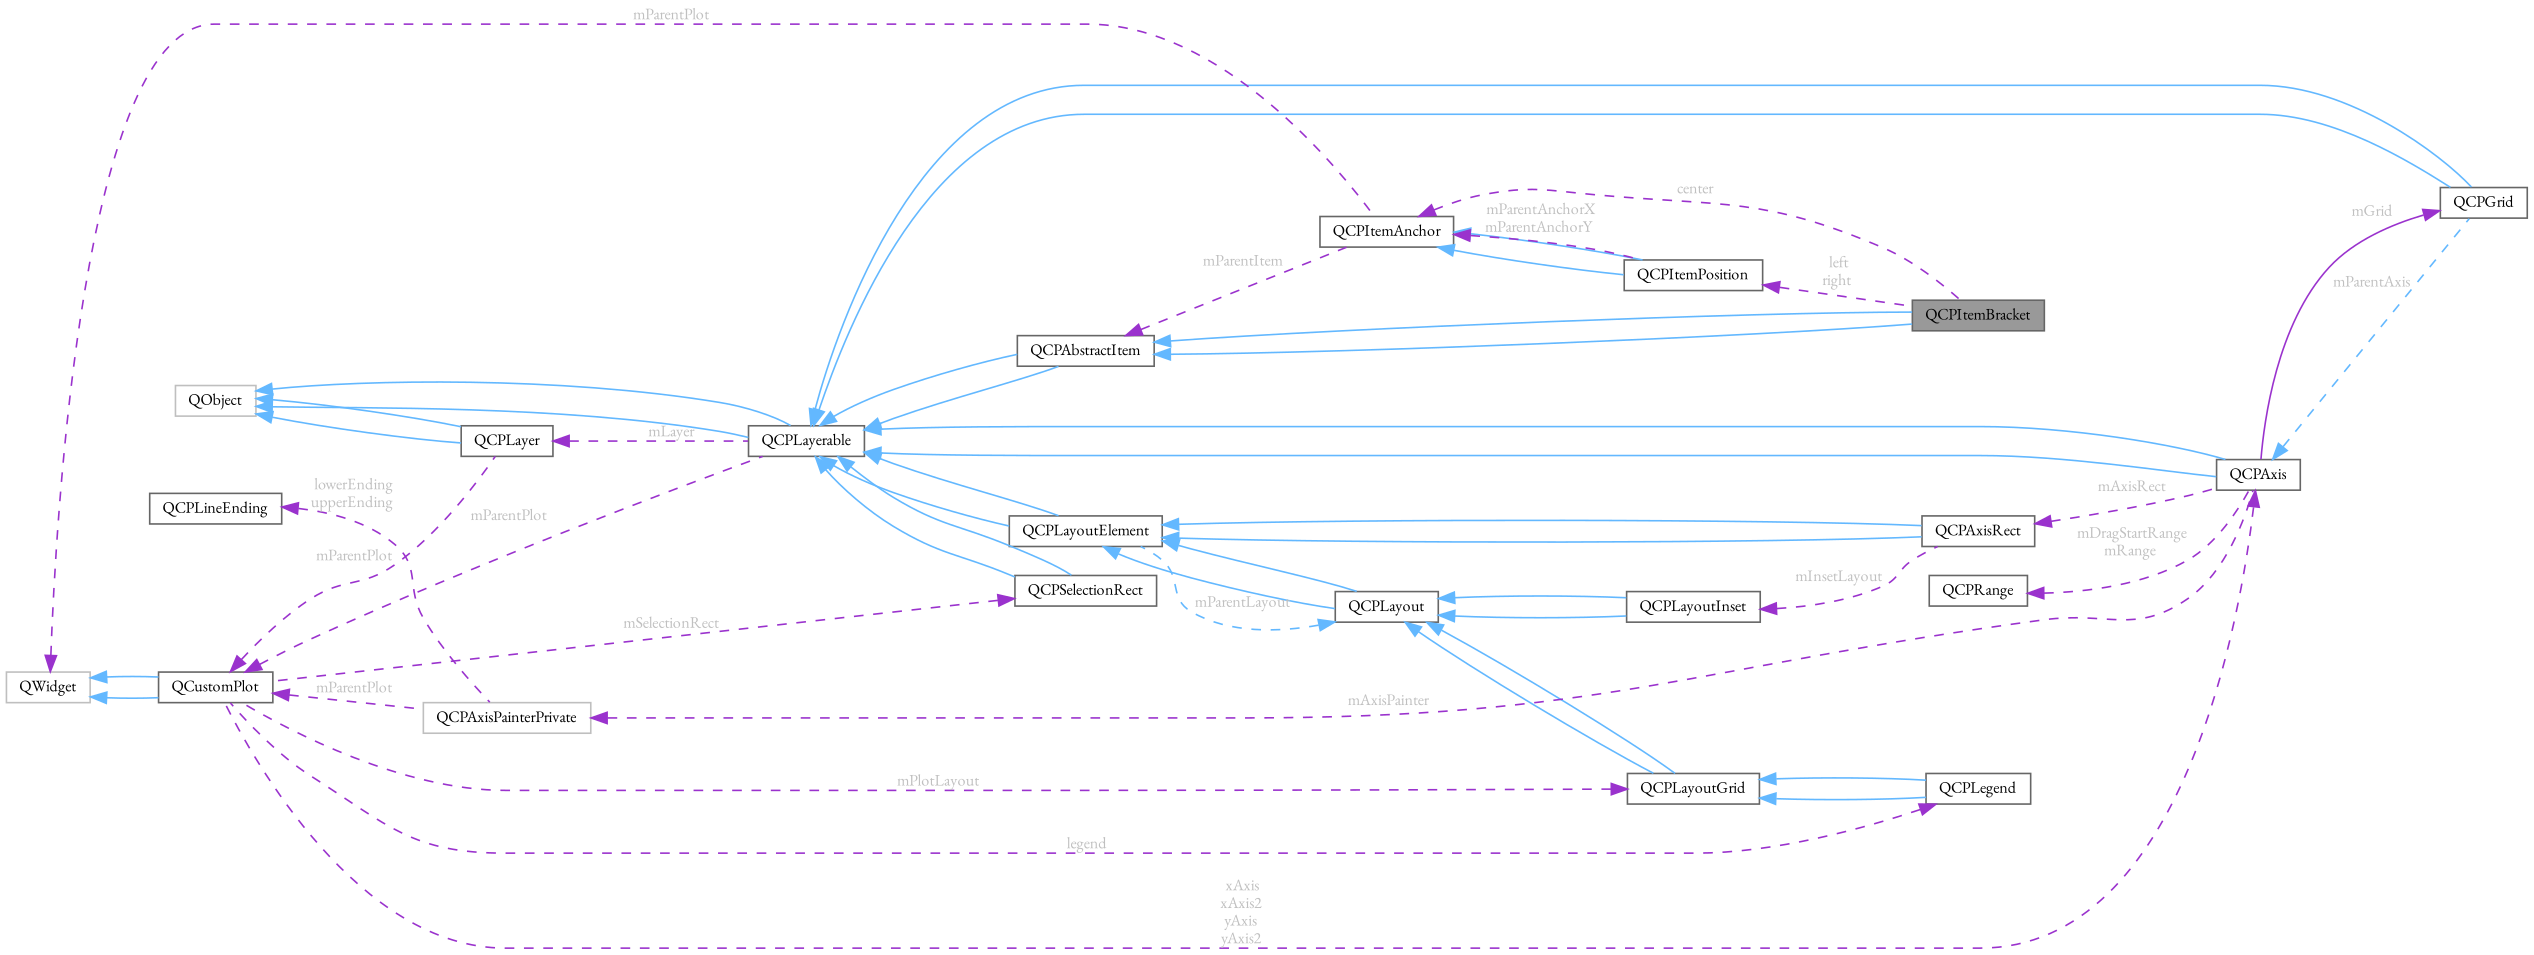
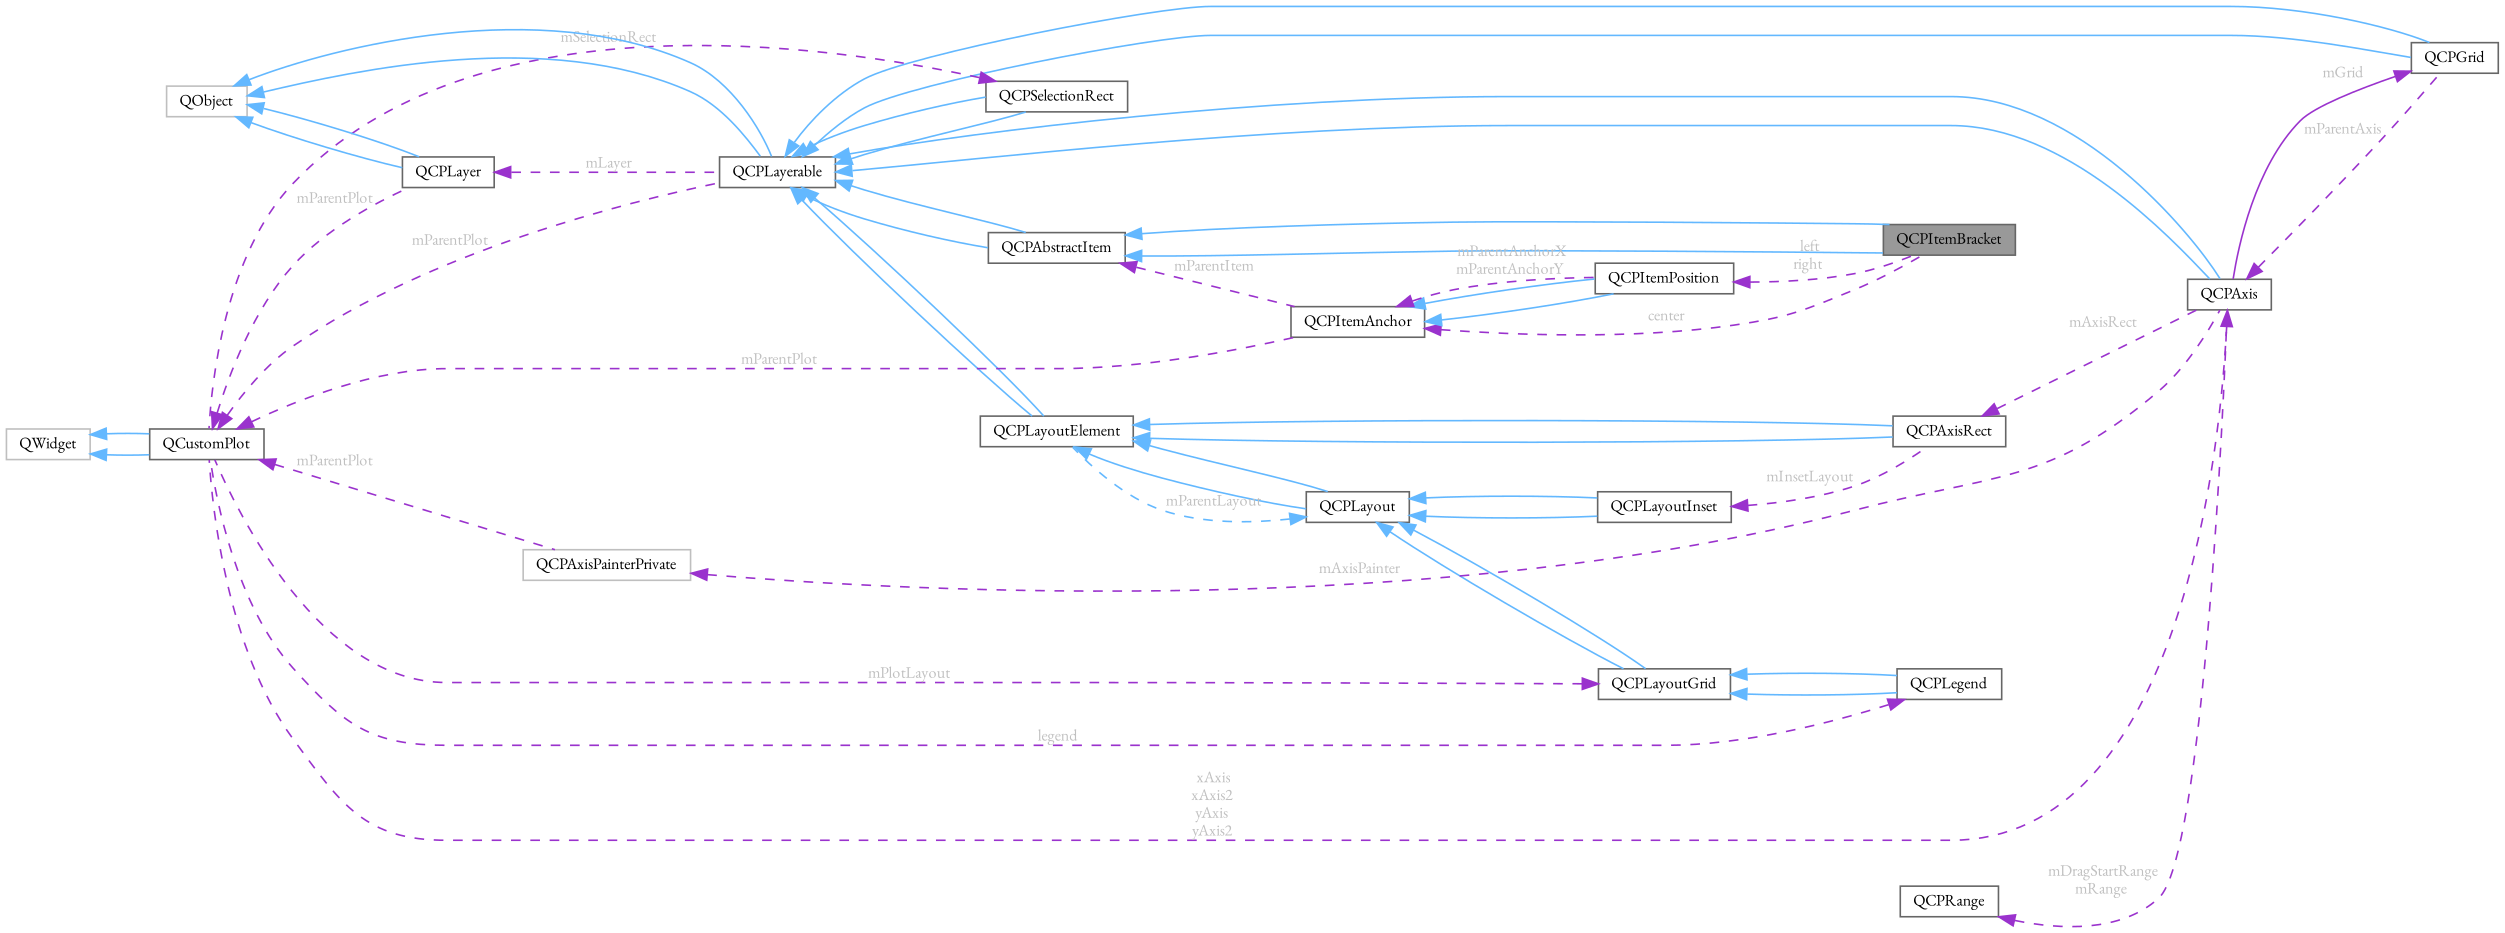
edge "QCPItemAnchor" -> "QWidget": now "QCPItemAnchor" -> "QCustomPlot"
edge "QCPGrid" -> "QCPAxis": color steelblue1 -> darkorchid3
node "QCPLineEnding": removed
